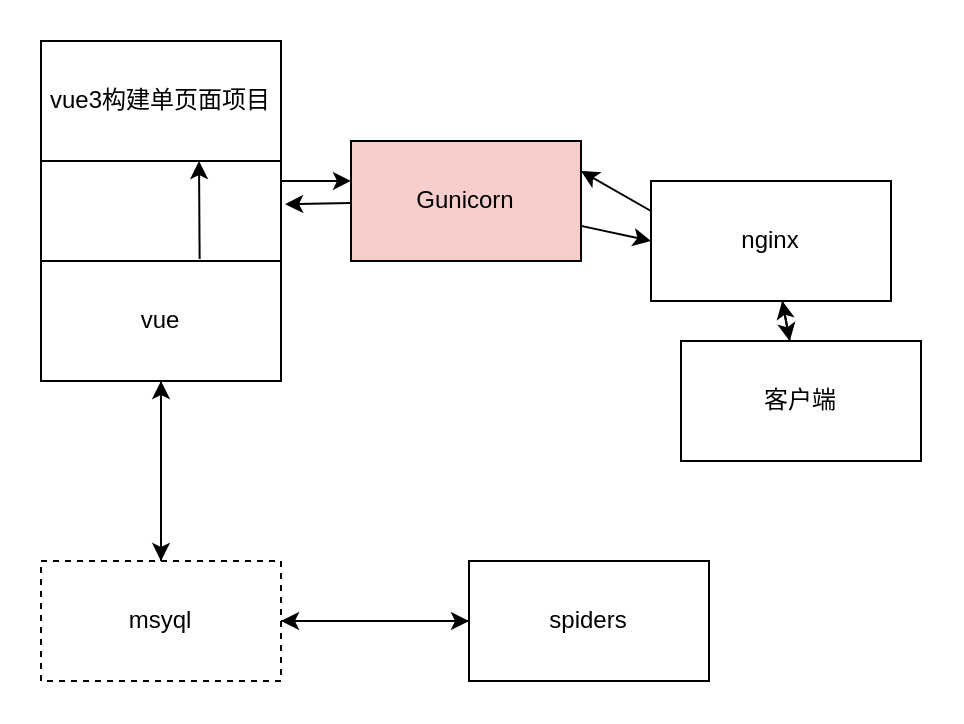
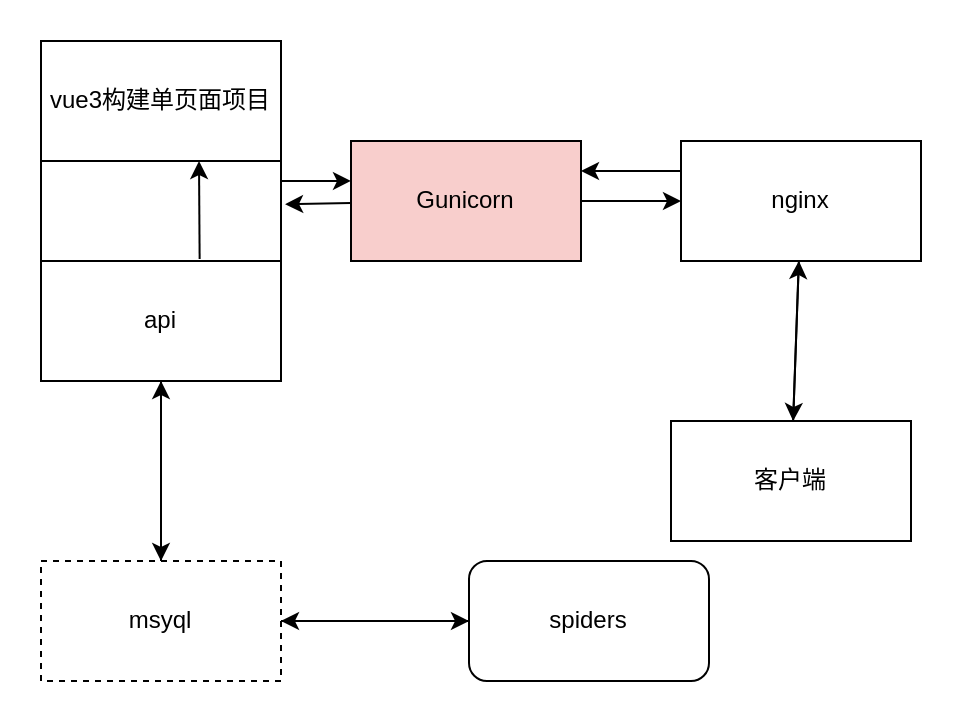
node "nginx": moved (771, 241) -> (801, 201)
node "vue": label "vue" -> "api"
node "客户端": moved (801, 401) -> (791, 481)
node "spiders": shape rectangle -> rounded rectangle
